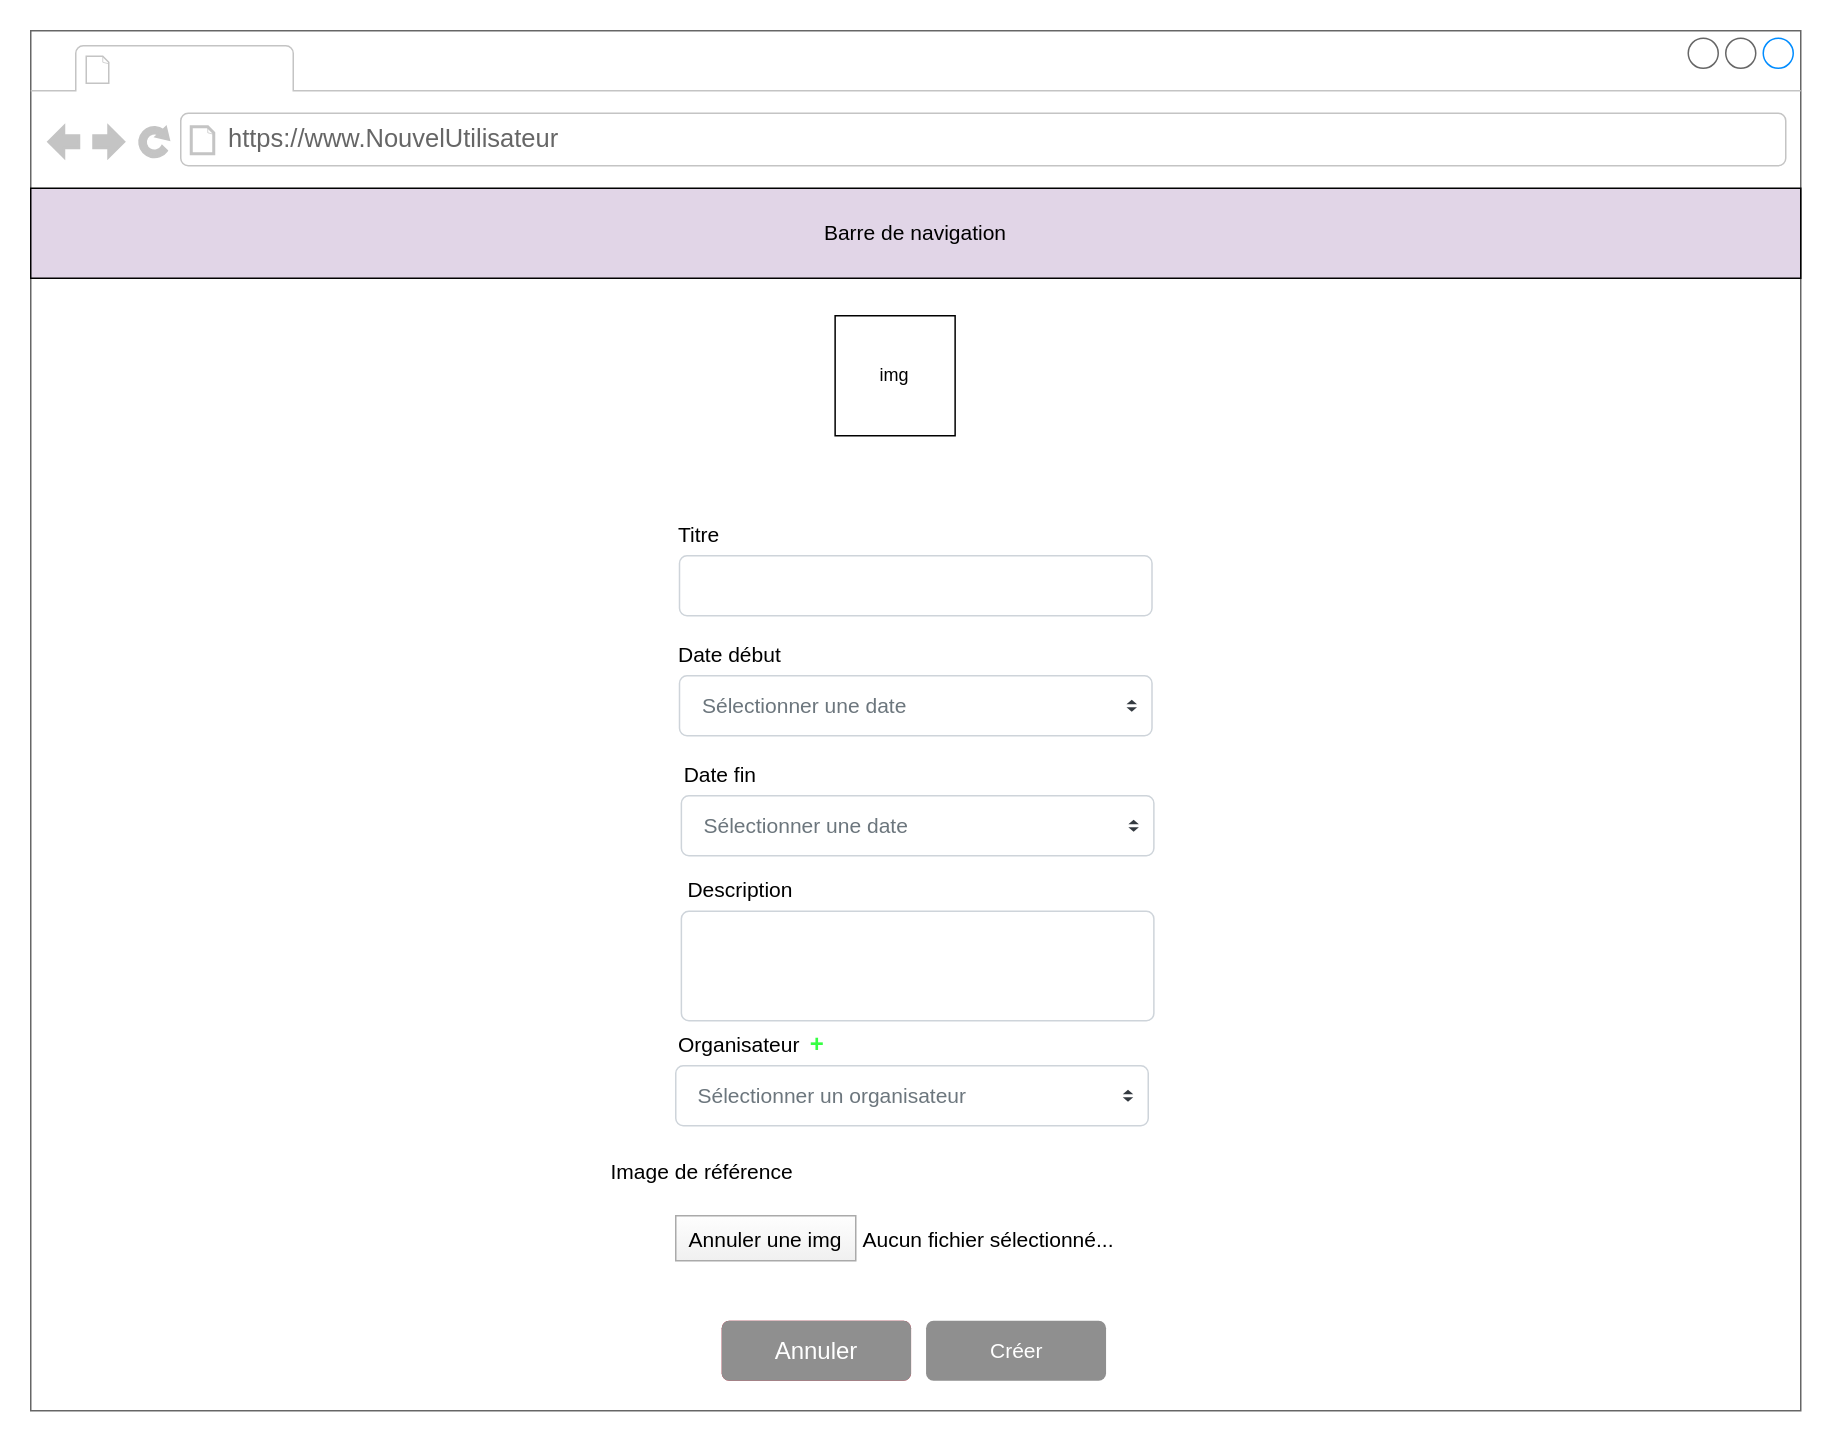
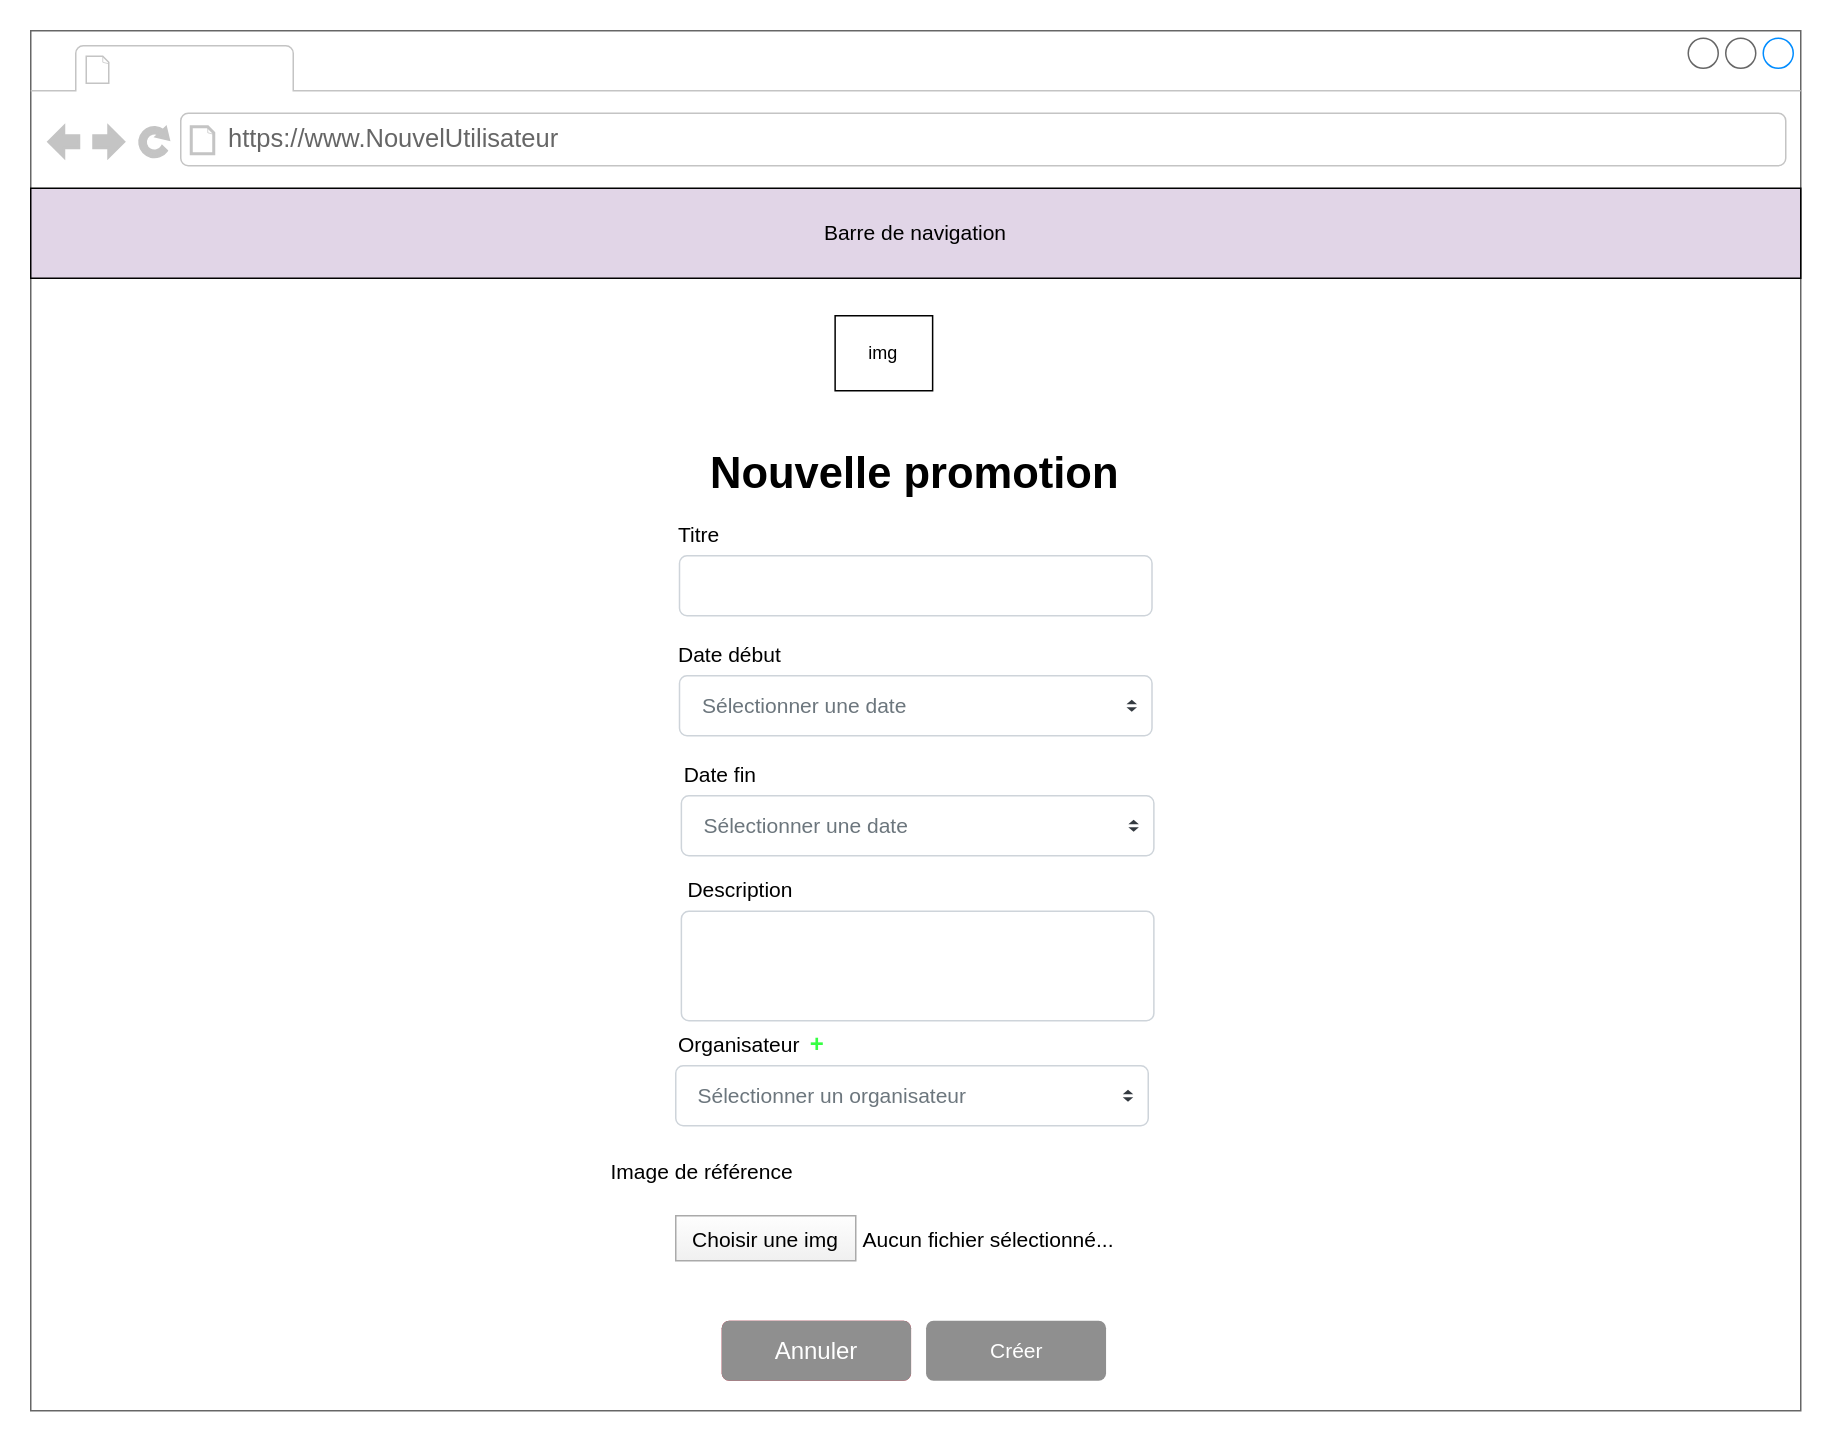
node "img": size 120x120 -> 98x75
node "Nouvelle promotion": added
node "Annuler une img": label "Annuler une img" -> "Choisir une img"
